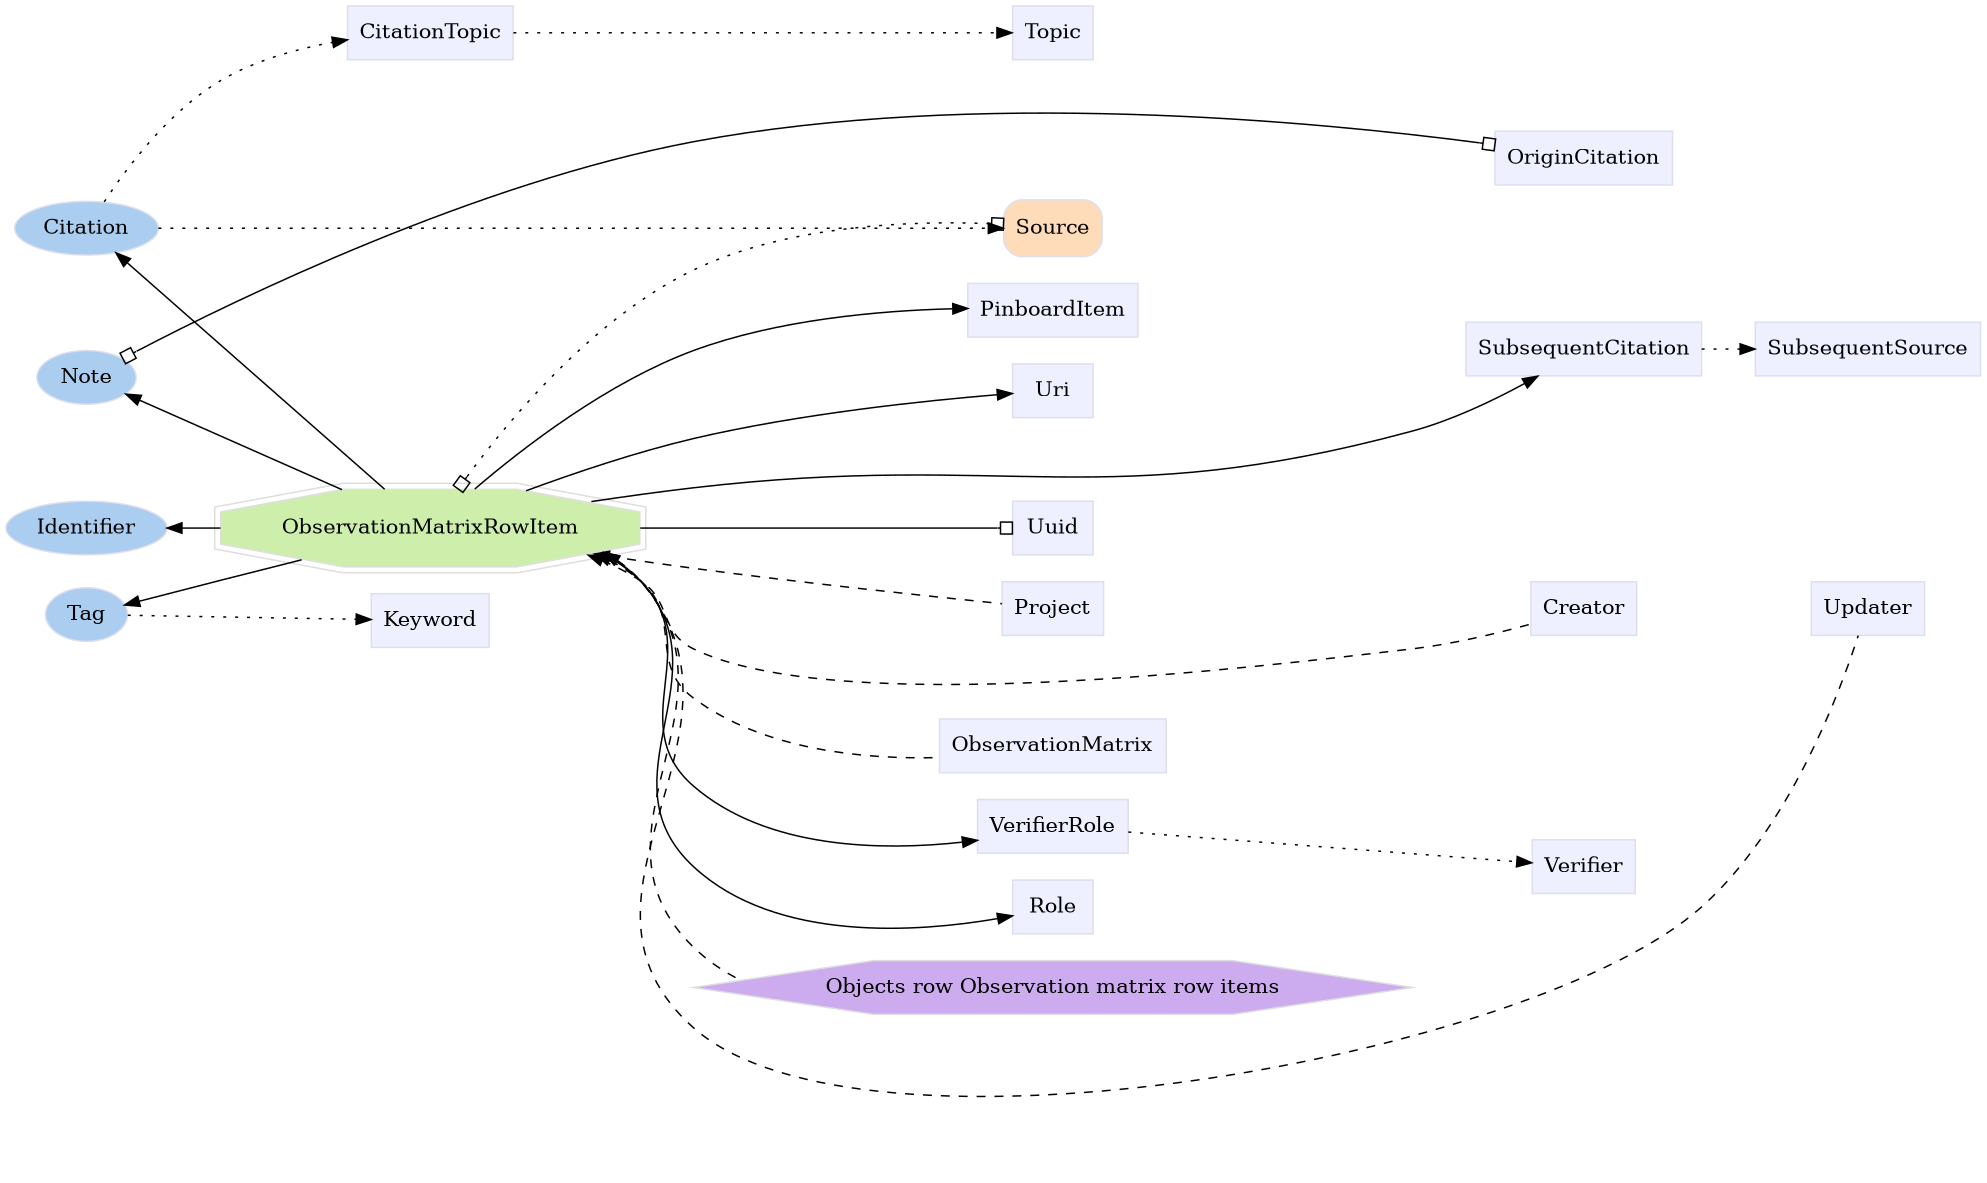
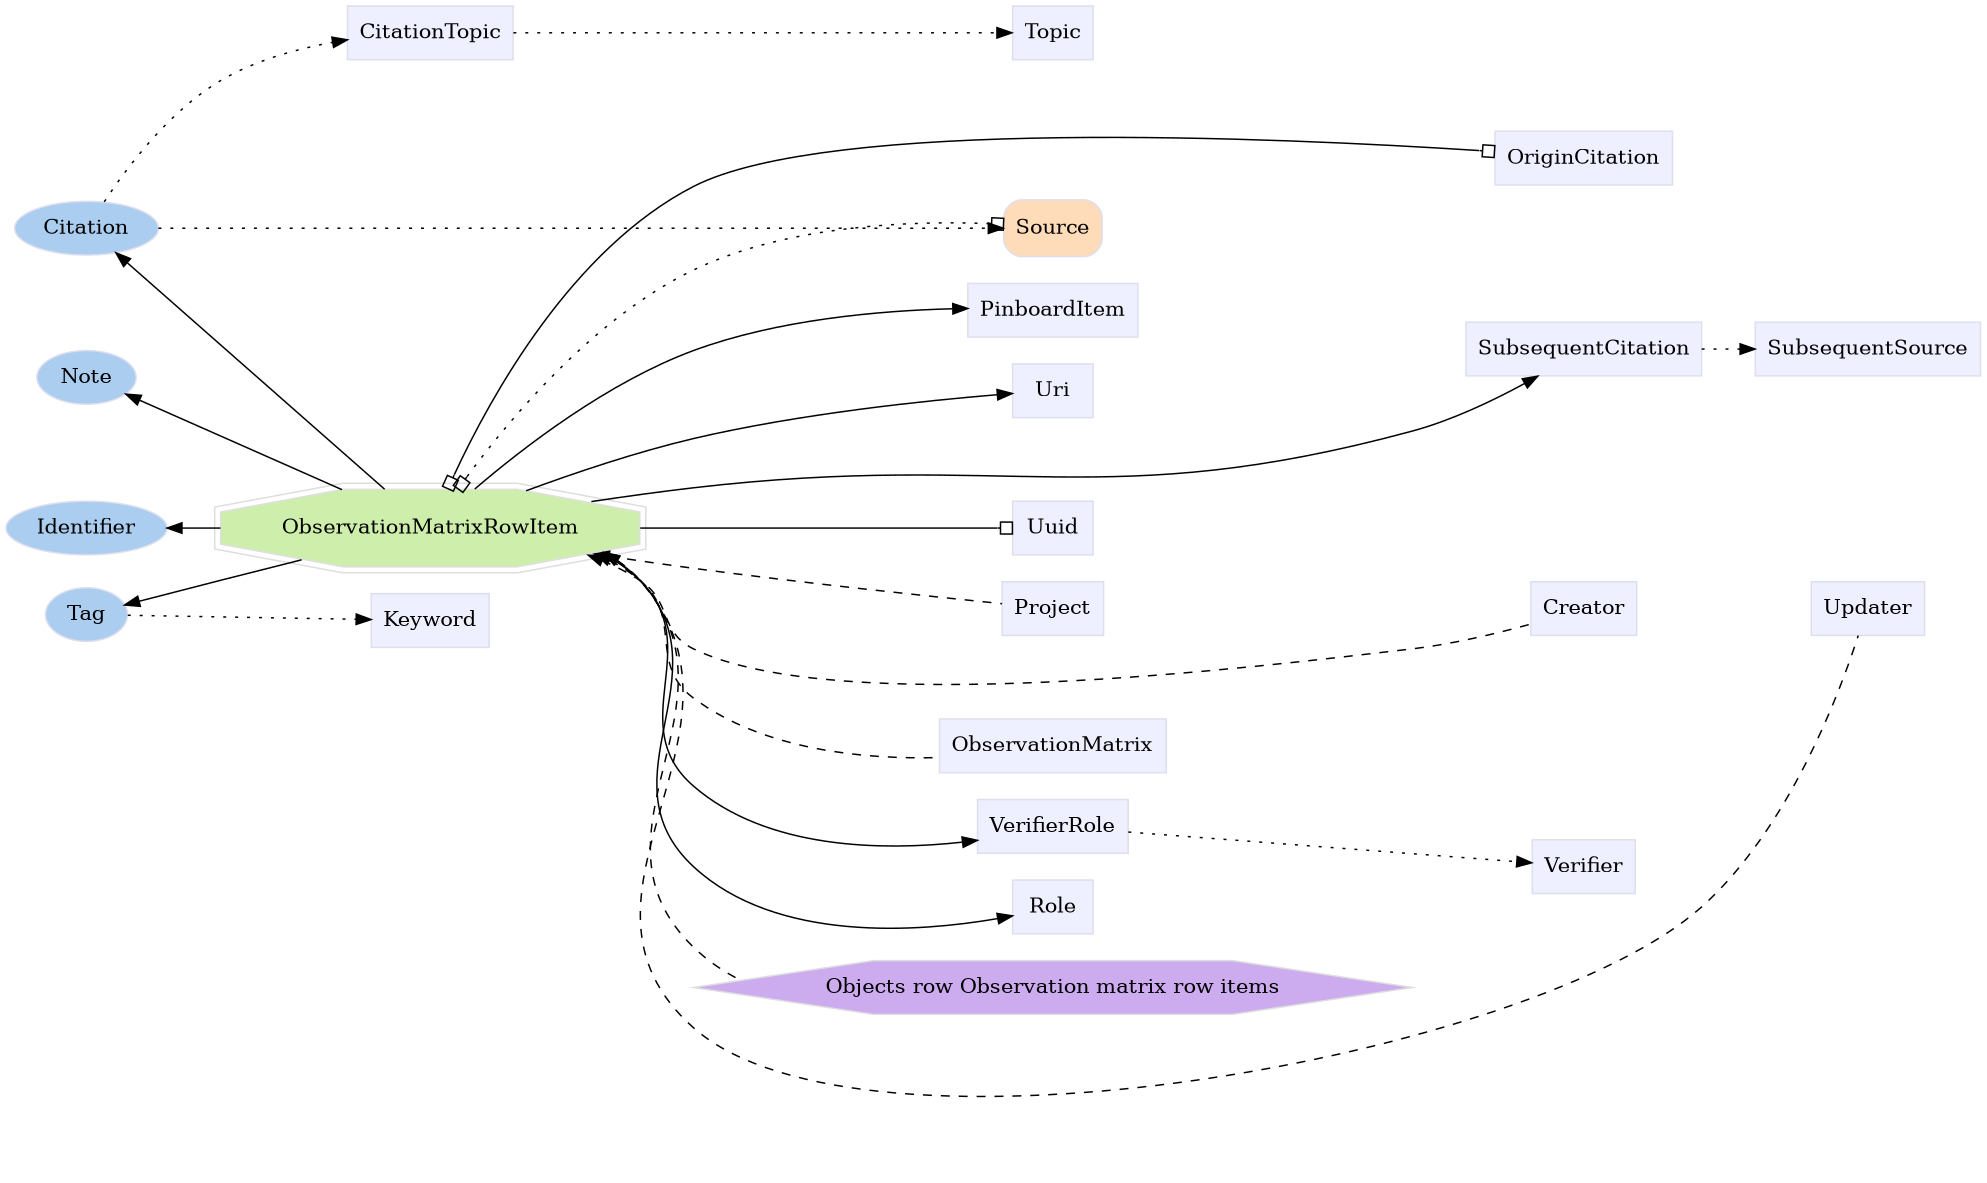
edge "OriginCitation" -- "Note": now "OriginCitation" -- "ObservationMatrixRowItem"
